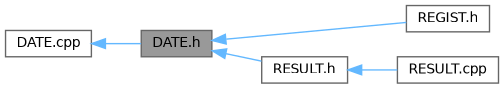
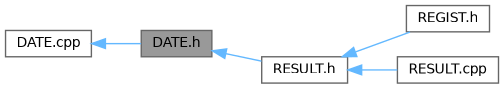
edge "REGIST.h" -> "DATE.h": now "REGIST.h" -> "RESULT.h"
